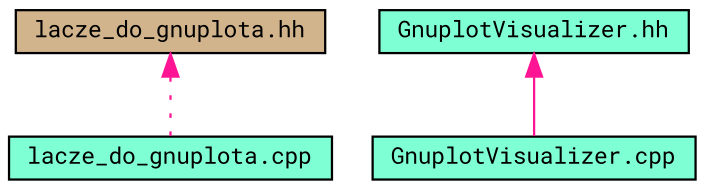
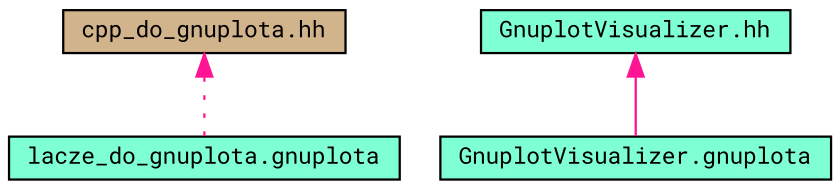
node "lacze_do_gnuplota.hh": label "lacze_do_gnuplota.hh" -> "cpp_do_gnuplota.hh"
node "lacze_do_gnuplota.cpp": label "lacze_do_gnuplota.cpp" -> "lacze_do_gnuplota.gnuplota"
node "GnuplotVisualizer.cpp": label "GnuplotVisualizer.cpp" -> "GnuplotVisualizer.gnuplota"
